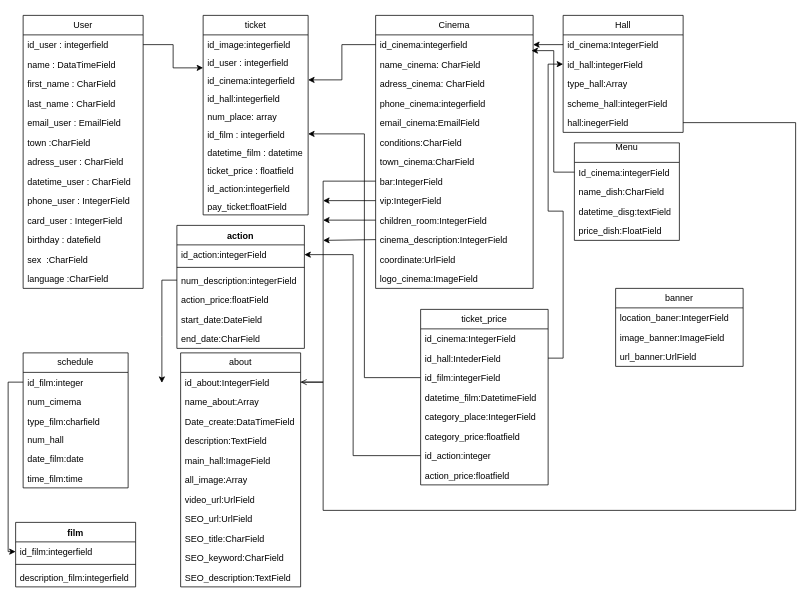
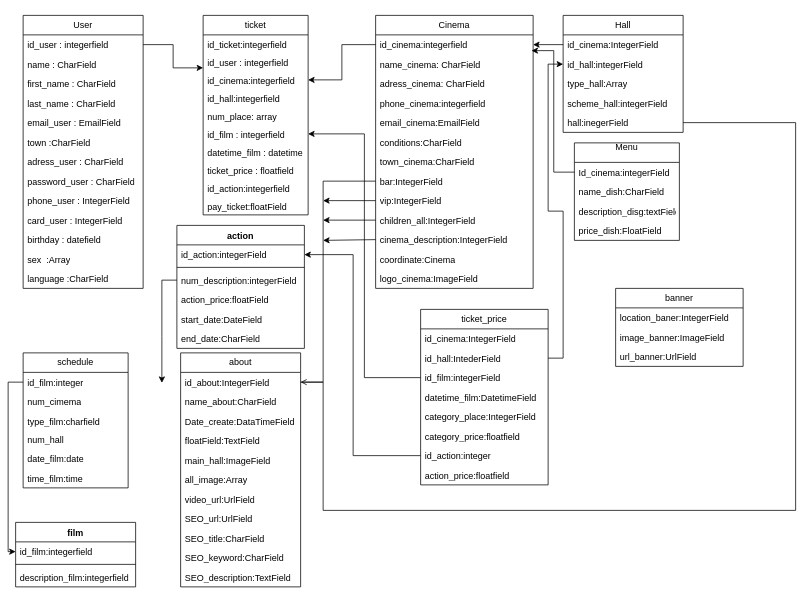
node "id_image:integerfield": label "id_image:integerfield" -> "id_ticket:integerfield"
node "name : DataTimeField": label "name : DataTimeField" -> "name : CharField"
node "datetime_user : CharField": label "datetime_user : CharField" -> "password_user : CharField"
node "datetime_disg:textField": label "datetime_disg:textField" -> "description_disg:textField"
node "children_room:IntegerField": label "children_room:IntegerField" -> "children_all:IntegerField"
node "sex :CharField": label "sex :CharField" -> "sex :Array"
node "coordinate:UrlField": label "coordinate:UrlField" -> "coordinate:Cinema"
node "name_about:Array": label "name_about:Array" -> "name_about:CharField"
node "description:TextField": label "description:TextField" -> "floatField:TextField"
